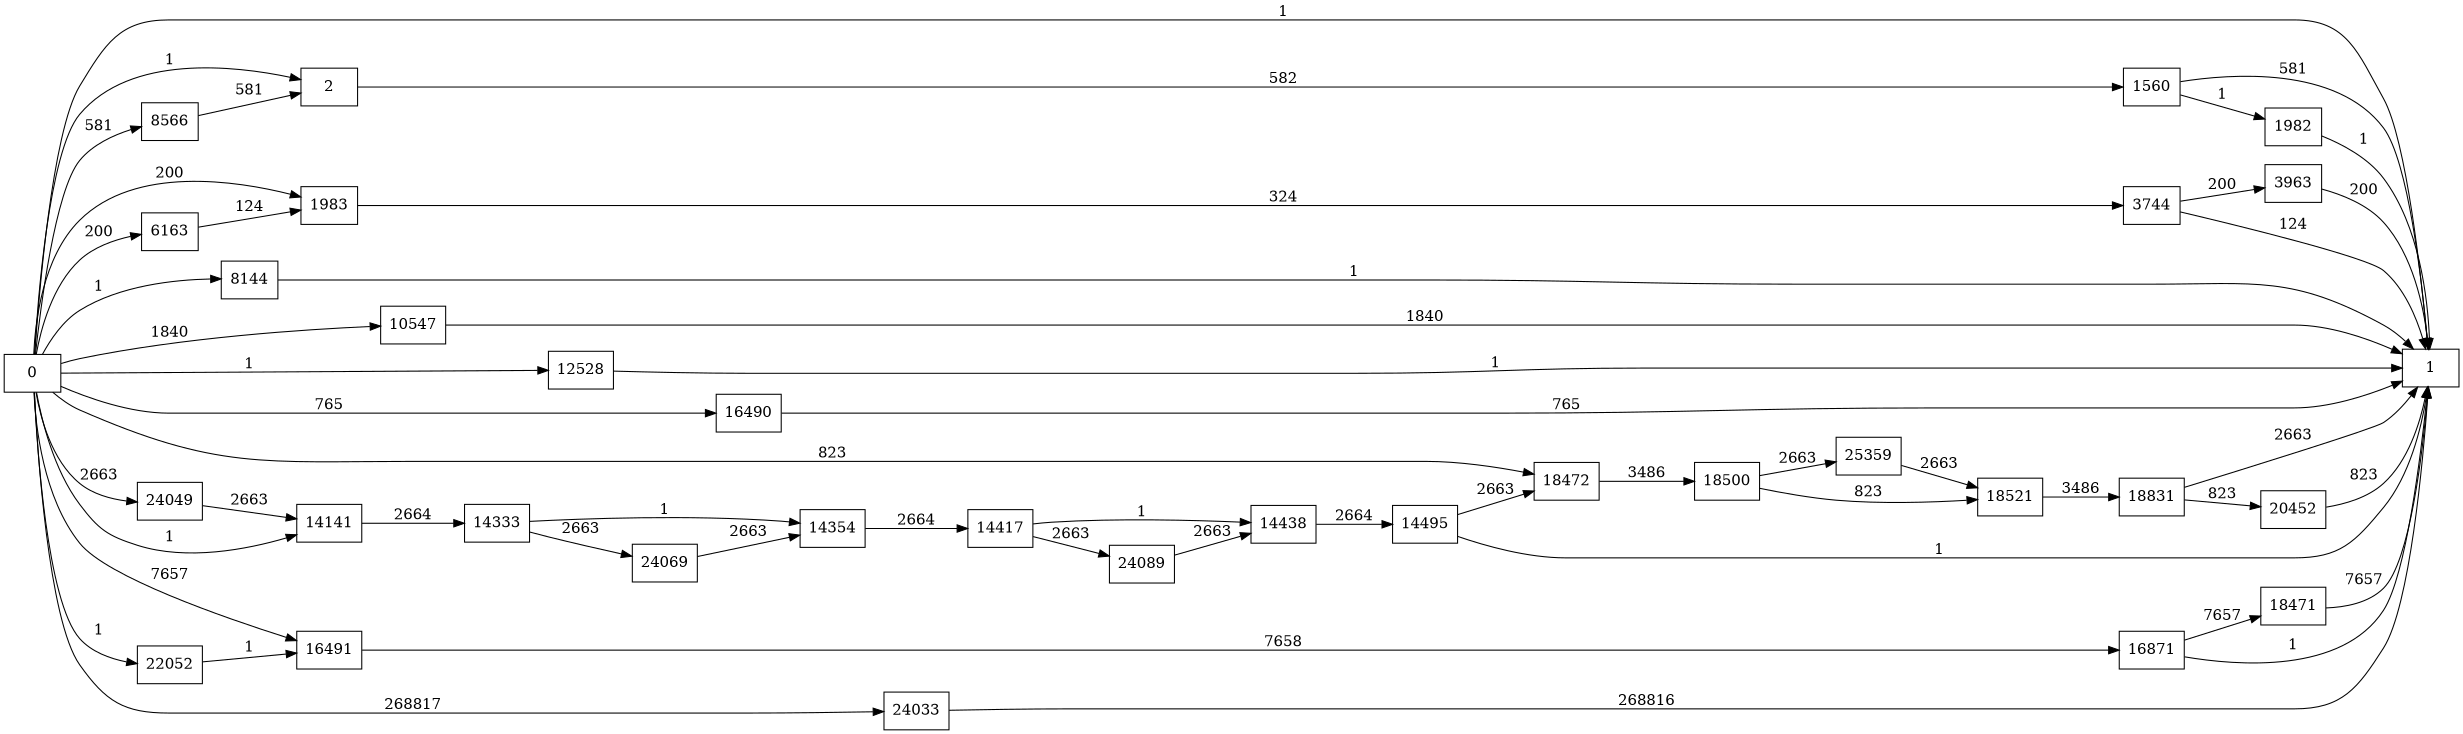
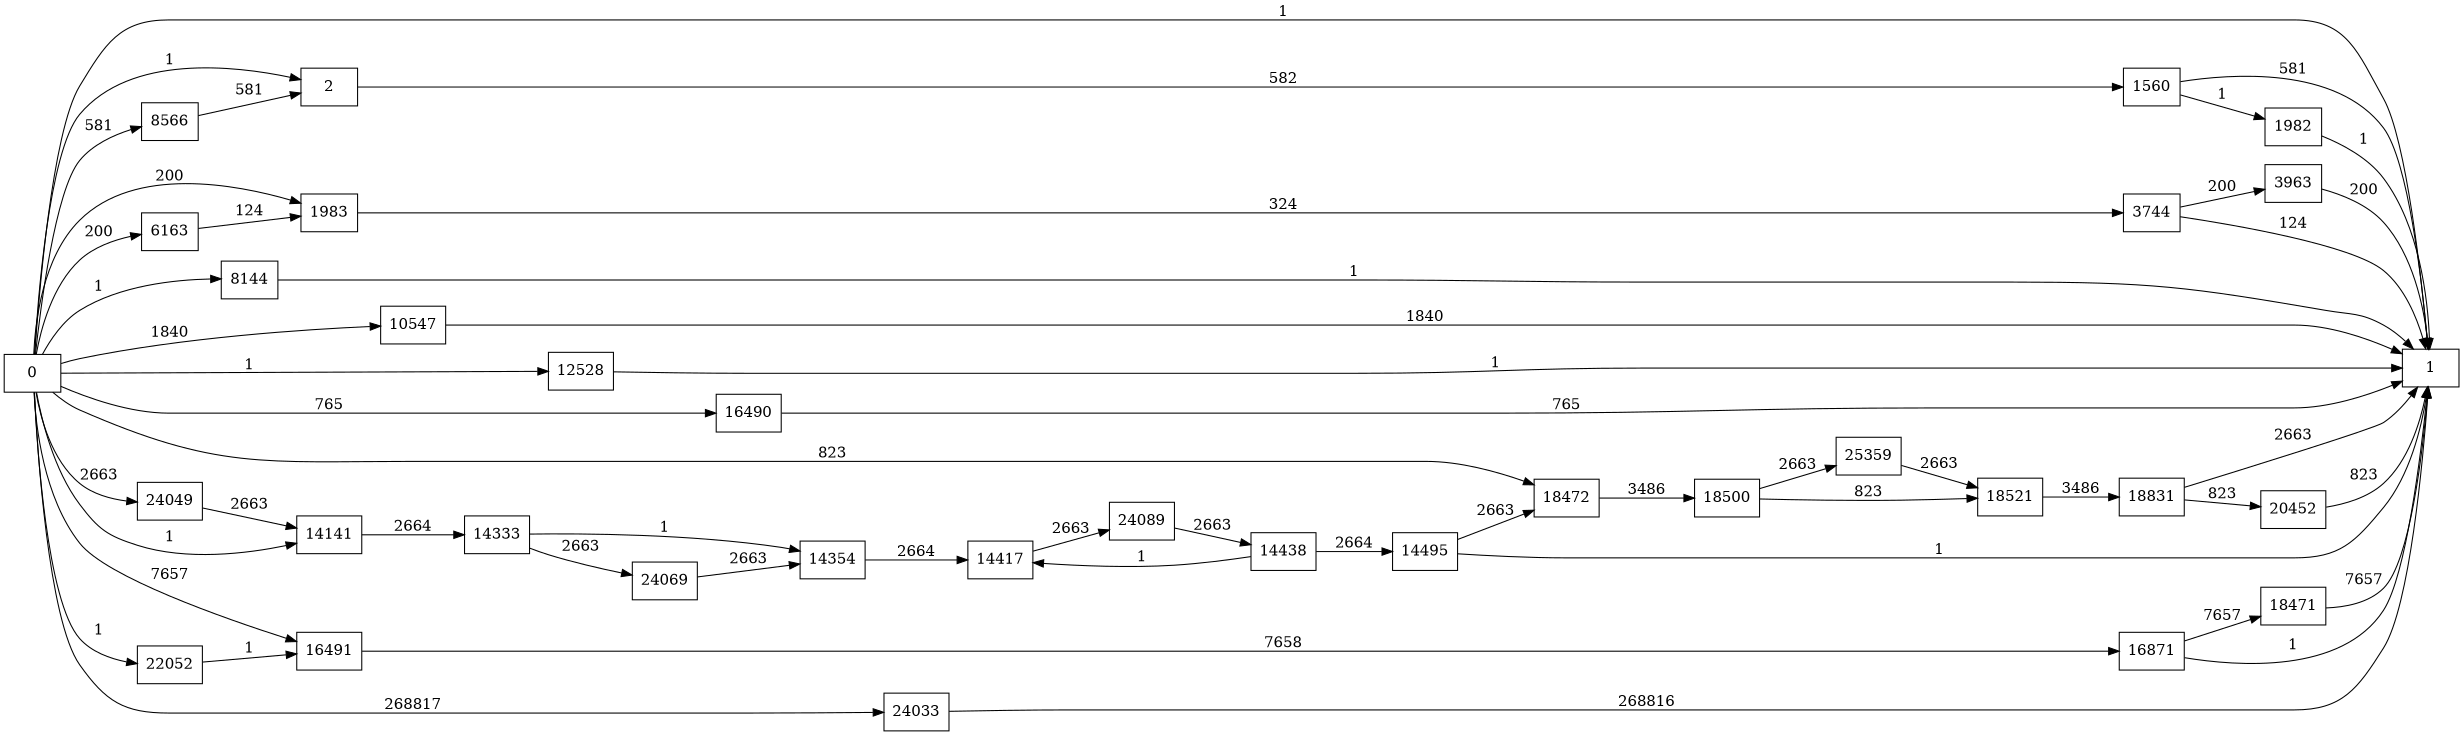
edge "14417" -> "14438": reversed
